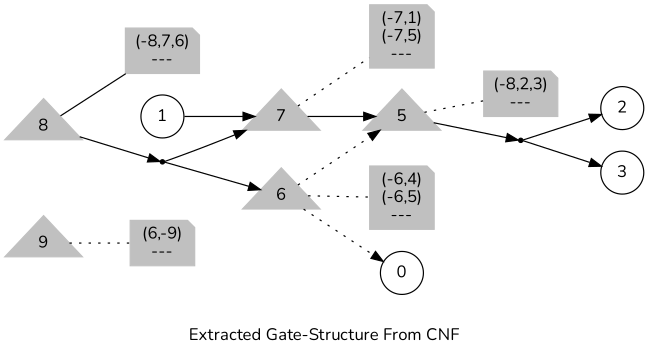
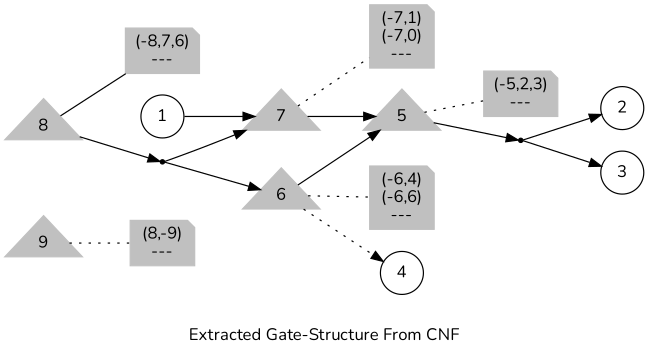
node "(-7,1) (-7,5) ---": label "(-7,1) (-7,5) ---" -> "(-7,1) (-7,0) ---"
node "(-8,2,3) ---": label "(-8,2,3) ---" -> "(-5,2,3) ---"
edge "6" -> "5": style dotted -> solid
node "(-6,4) (-6,5) ---": label "(-6,4) (-6,5) ---" -> "(-6,4) (-6,6) ---"
node "(6,-9) ---": label "(6,-9) ---" -> "(8,-9) ---"
node "0": label "0" -> "4"
